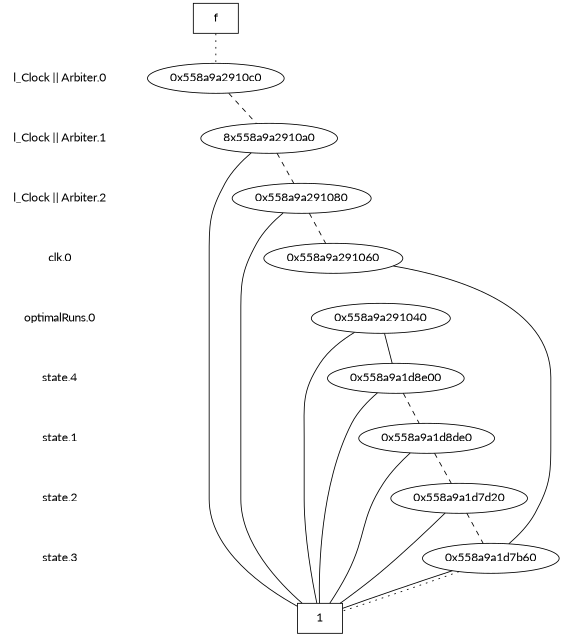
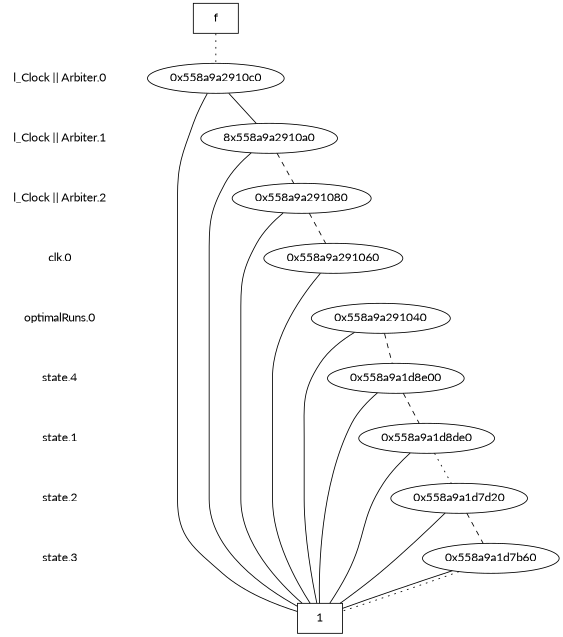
edge "0x558a9a2910c0" -- "8x558a9a2910a0": style dashed -> solid
edge "0x558a9a291040" -- "0x558a9a1d8e00": style solid -> dashed
edge "0x558a9a291060" -- "0x558a9a1d7b60": now "0x558a9a291060" -- "1"
edge "0x558a9a2910c0" -- "1": added
edge "0x558a9a1d8de0" -- "0x558a9a1d7d20": style dashed -> dotted
